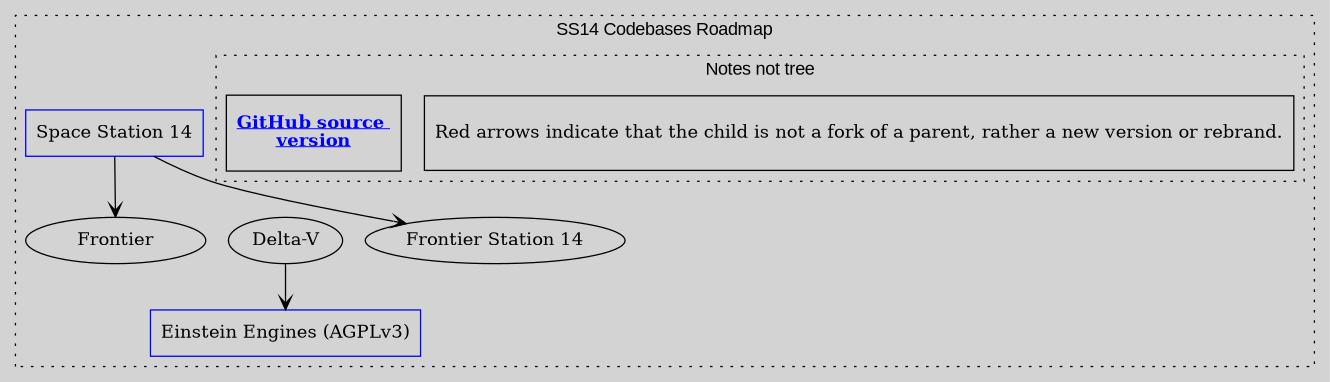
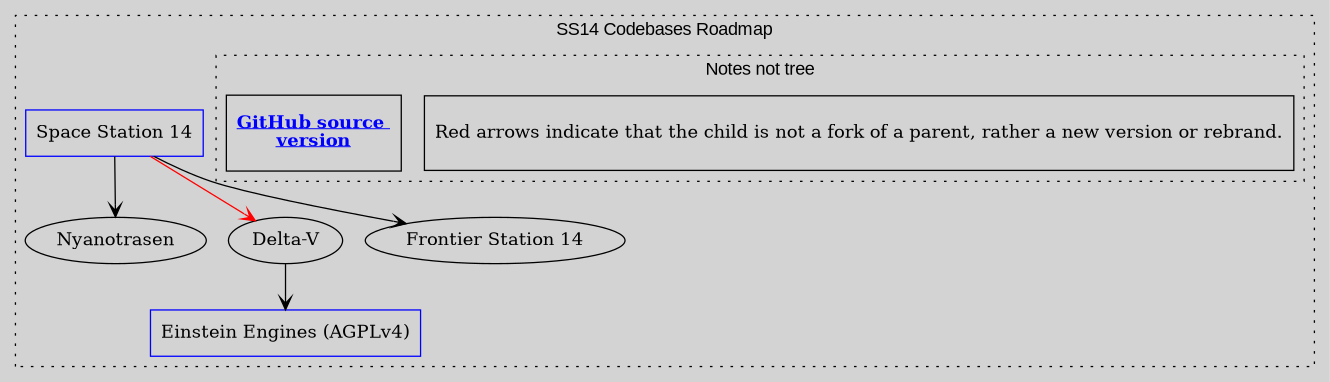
edge "Space Station 14" -> "Delta-V": added
node "Frontier": label "Frontier" -> "Nyanotrasen"
node "Einstein Engines (AGPLv3)": label "Einstein Engines (AGPLv3)" -> "Einstein Engines (AGPLv4)"
